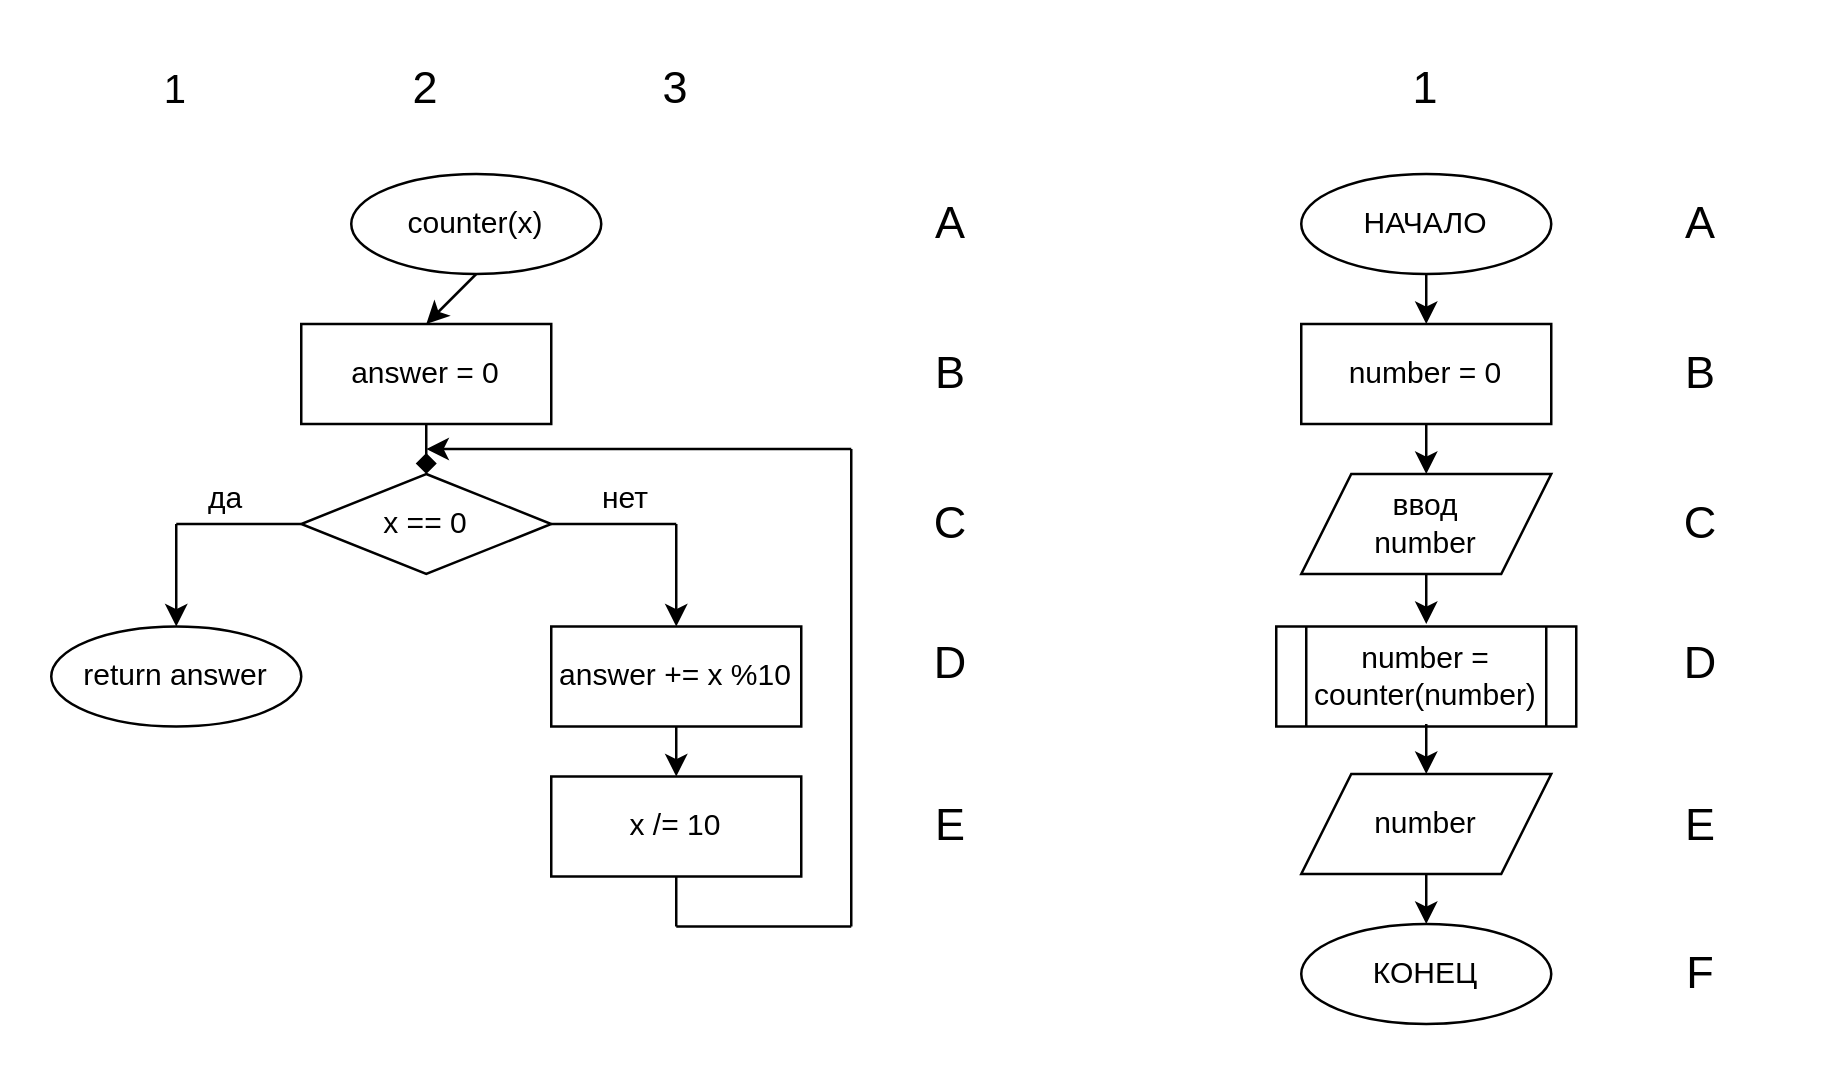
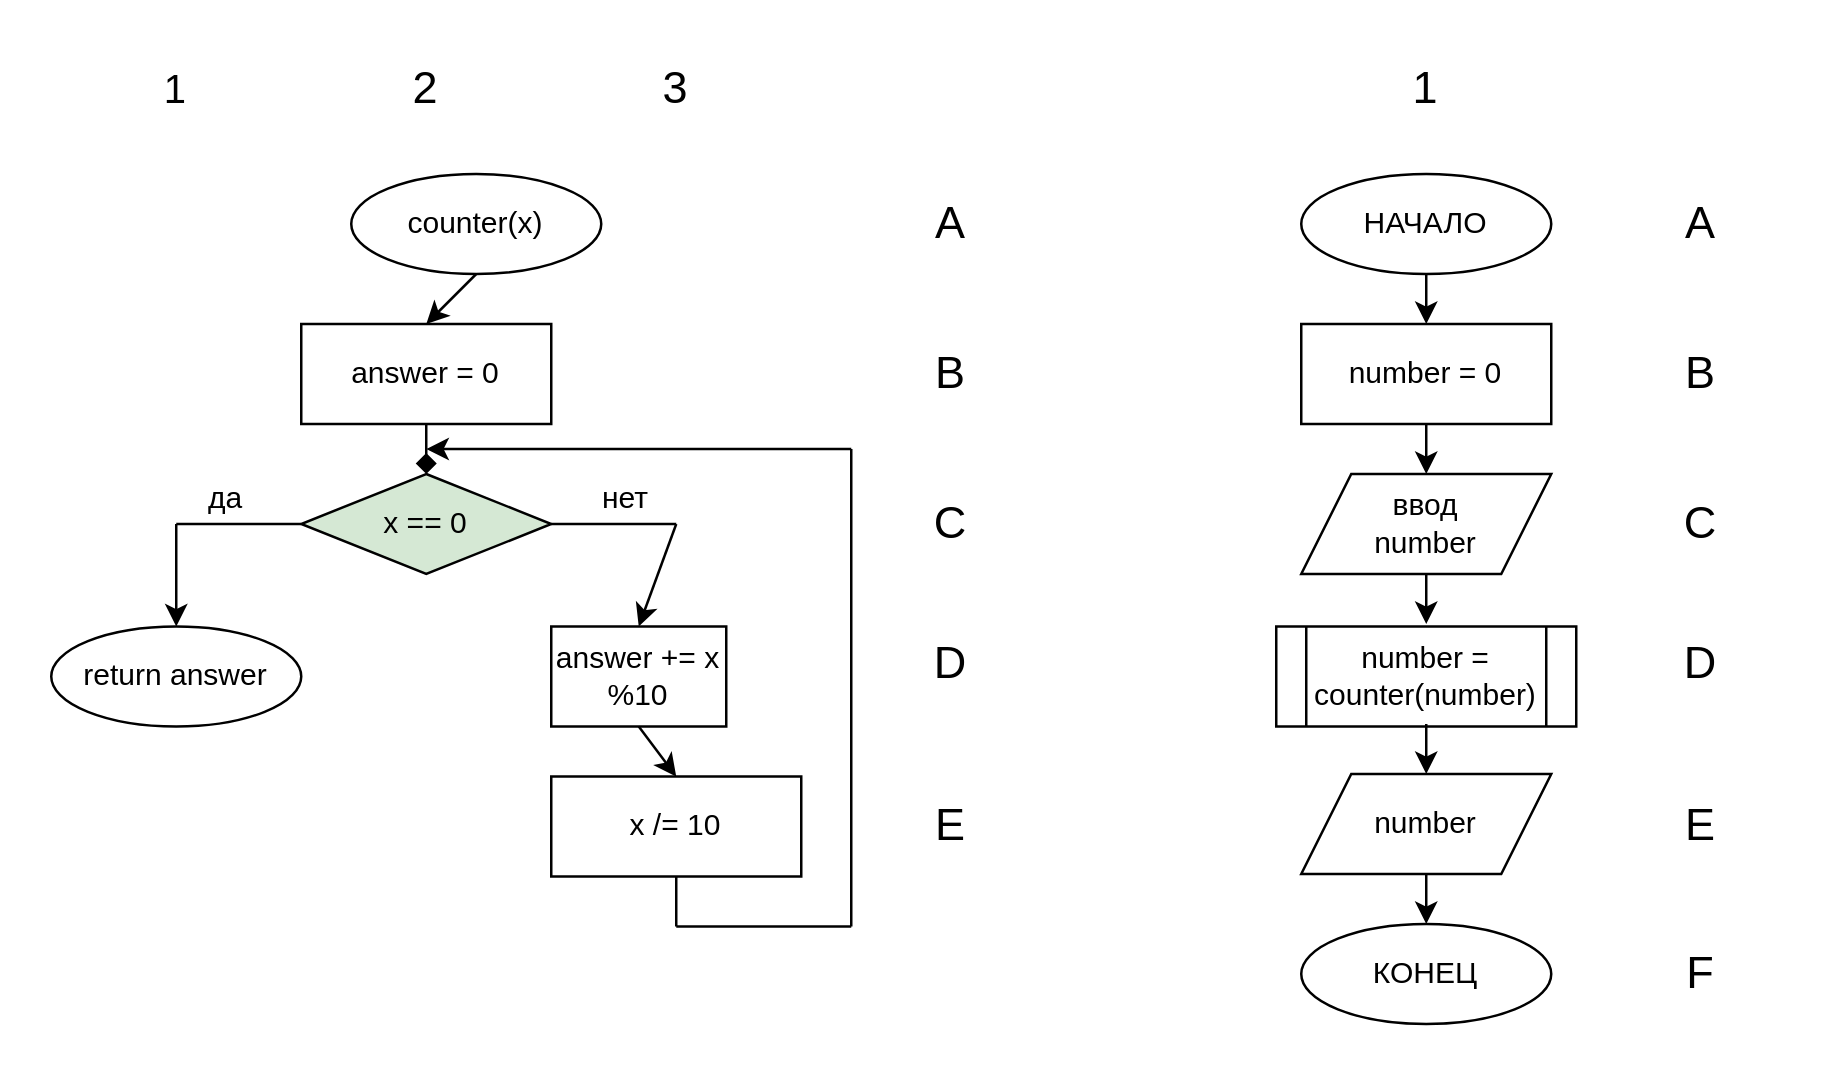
node "x == 0": fillcolor #ffffff -> #d5e8d4
node "answer += x %10": size 250x100 -> 175x100
